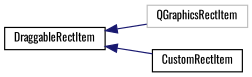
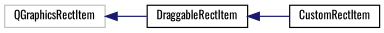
edge "QGraphicsRectItem" -> "DraggableRectItem": reversed
